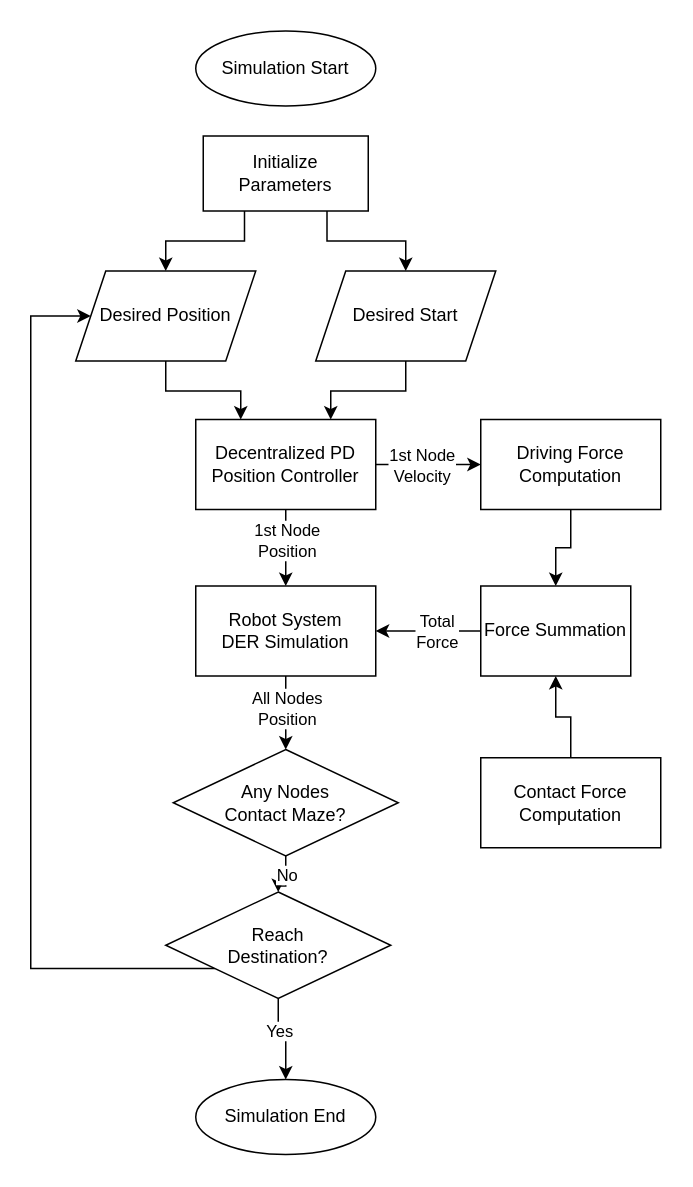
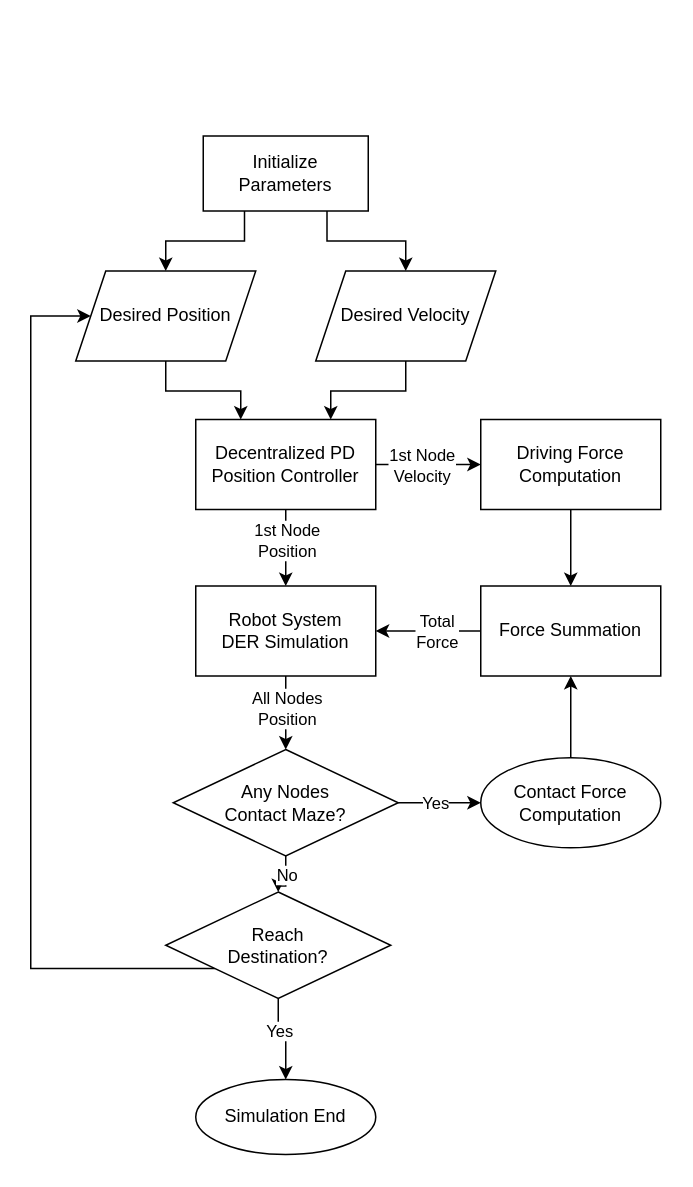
node "Simulation Start": removed
node "Desired Start": label "Desired Start" -> "Desired Velocity"
node "Force Summation": size 150x90 -> 180x90
edge "Any Nodes Contact Maze?" -> "Contact Force Computation": added, label "Yes"
node "Contact Force Computation": shape rectangle -> ellipse
